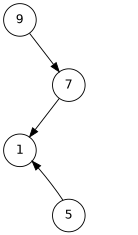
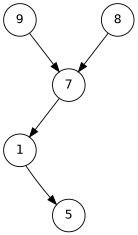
node "8": added
edge "5" -> "1": reversed
